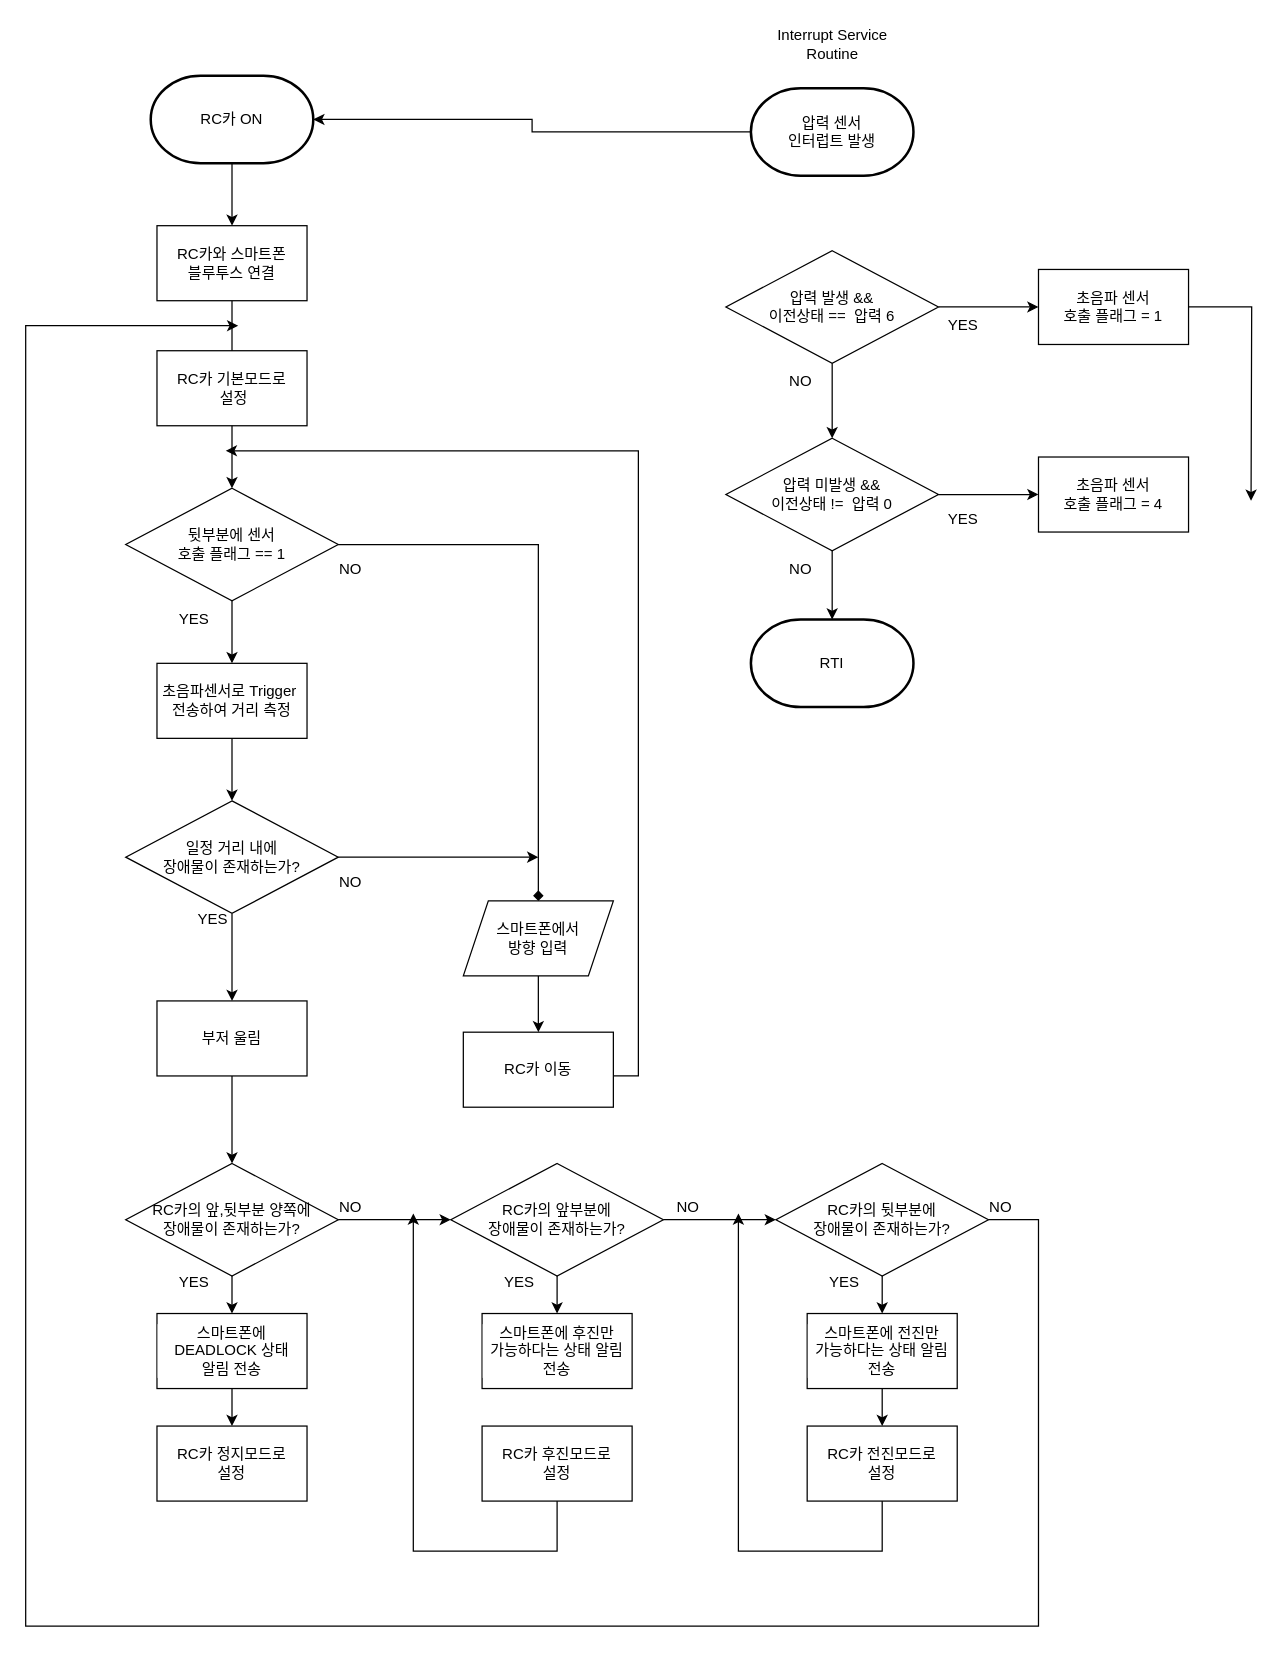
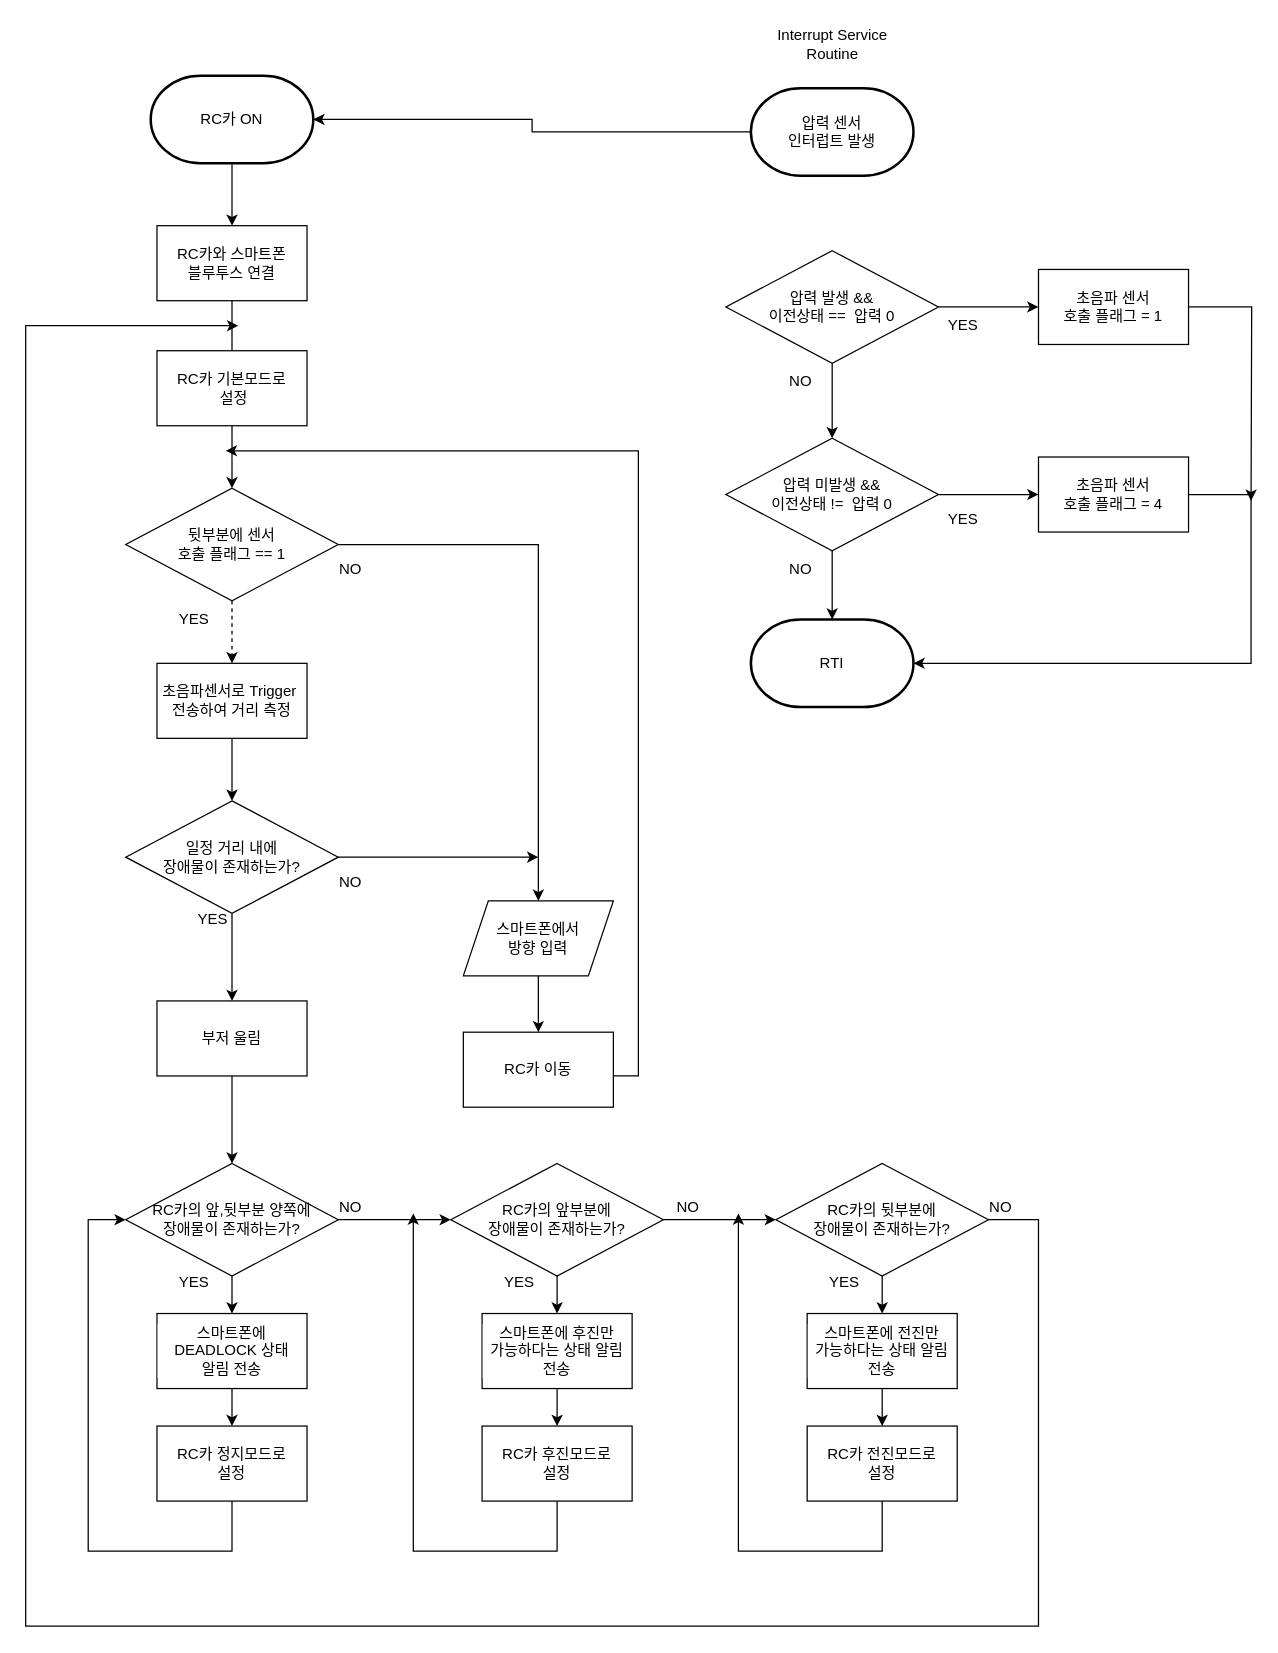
node "압력 발생 && 이전상태 == 압력 6": label "압력 발생 && 이전상태 == 압력 6" -> "압력 발생 && 이전상태 == 압력 0"
edge "뒷부분에 센서 호출 플래그 == 1" -> "초음파센서로 Trigger 전송하여 거리 측정": style solid -> dashed
edge "초음파 센서 호출 플래그 = 4" -> "RTI": added
edge "뒷부분에 센서 호출 플래그 == 1" -> "스마트폰에서 방향 입력": arrowhead diamond -> classic
edge "스마트폰에 후진만 가능하다는 상태 알림 전송" -> "RC카 후진모드로 설정": added
edge "RC카 정지모드로 설정" -> "RC카의 앞,뒷부분 양쪽에 장애물이 존재하는가?": added
